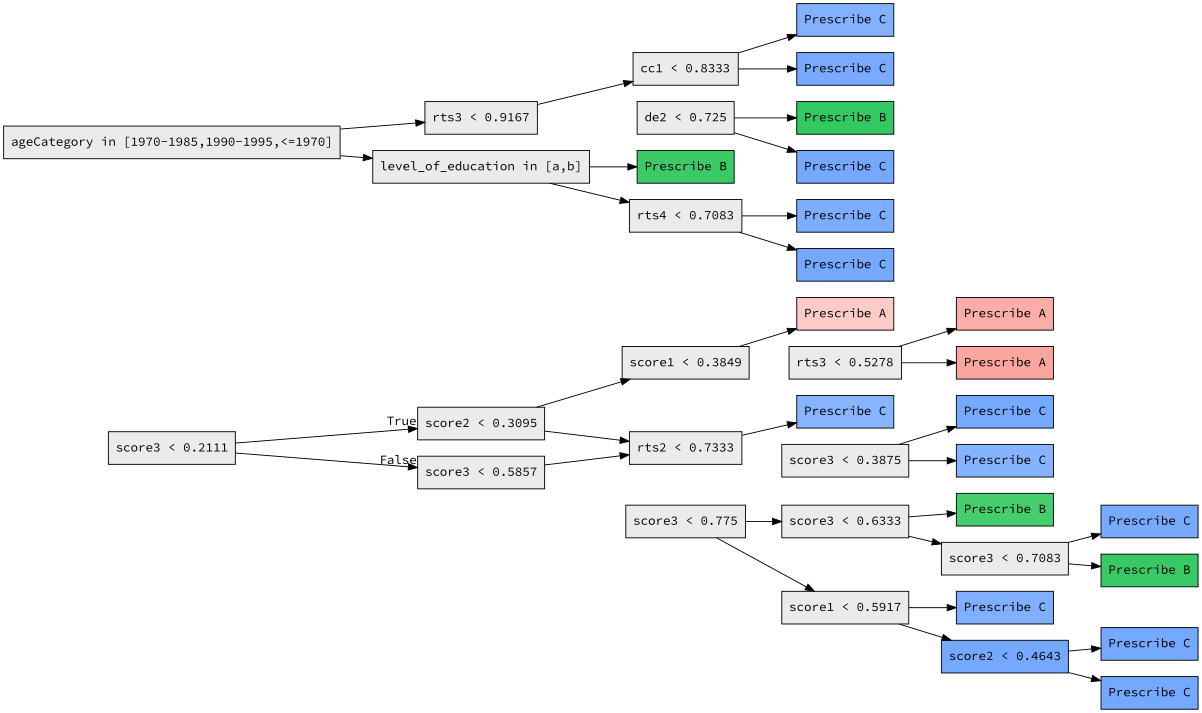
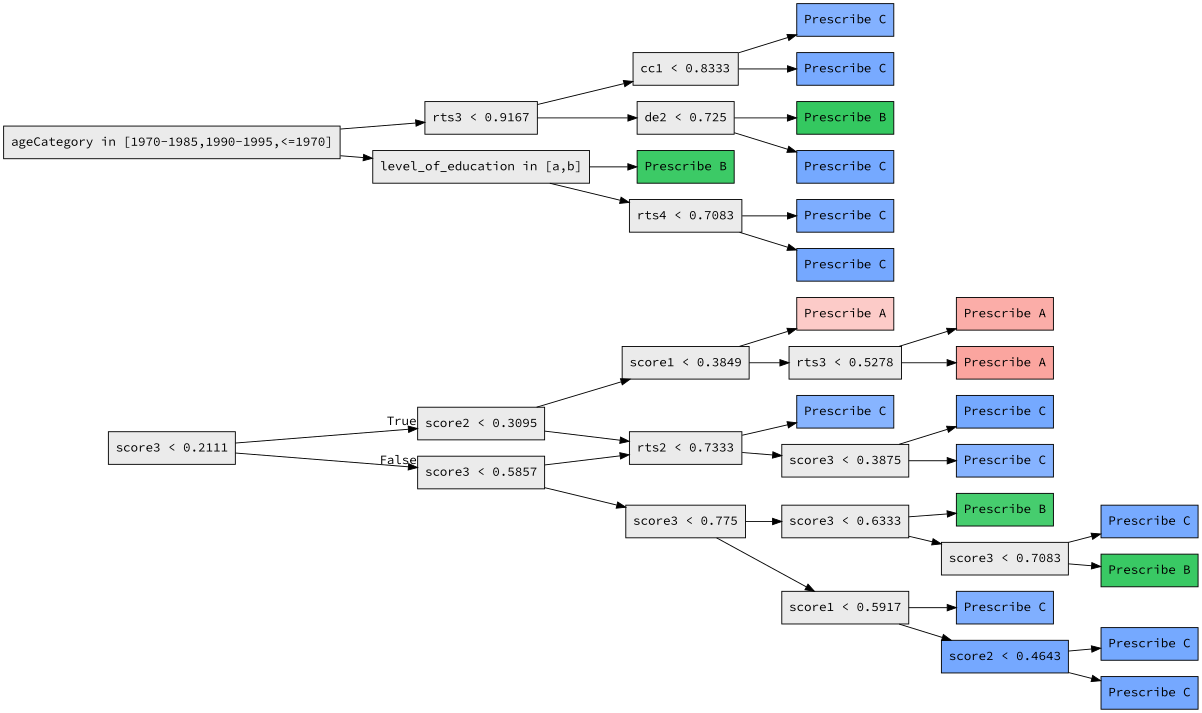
edge "rts3 < 0.9167" -> "de2 < 0.725": added
edge "score1 < 0.3849" -> "rts3 < 0.5278": added
edge "rts2 < 0.7333" -> "score3 < 0.3875": added
edge "score3 < 0.5857" -> "score3 < 0.775": added
